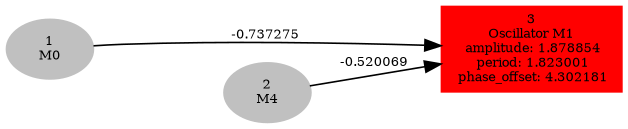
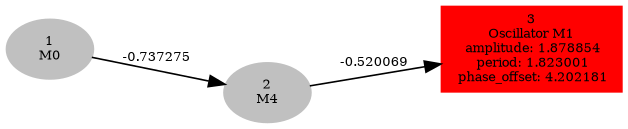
edge "1" -> "3": now "1" -> "2"
node "3": text "phase_offset: 4.302181" -> "phase_offset: 4.202181"
